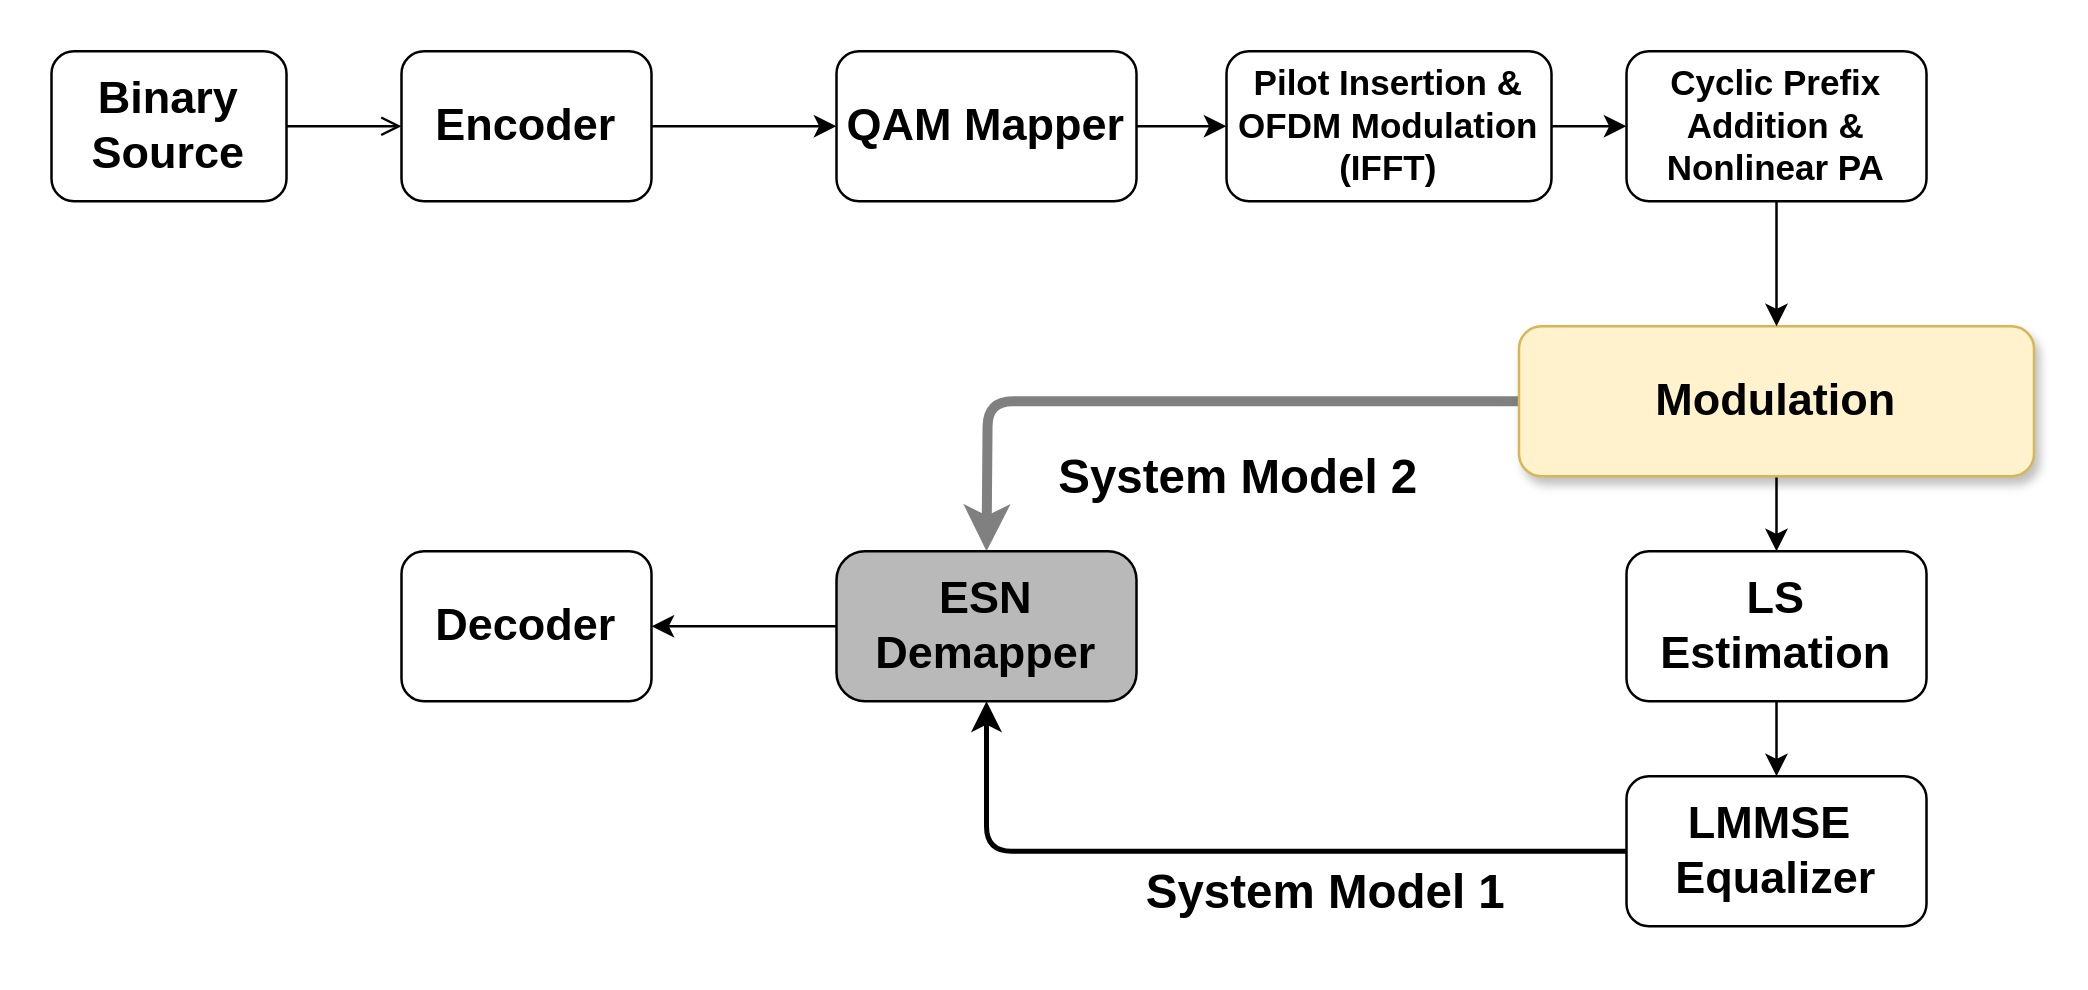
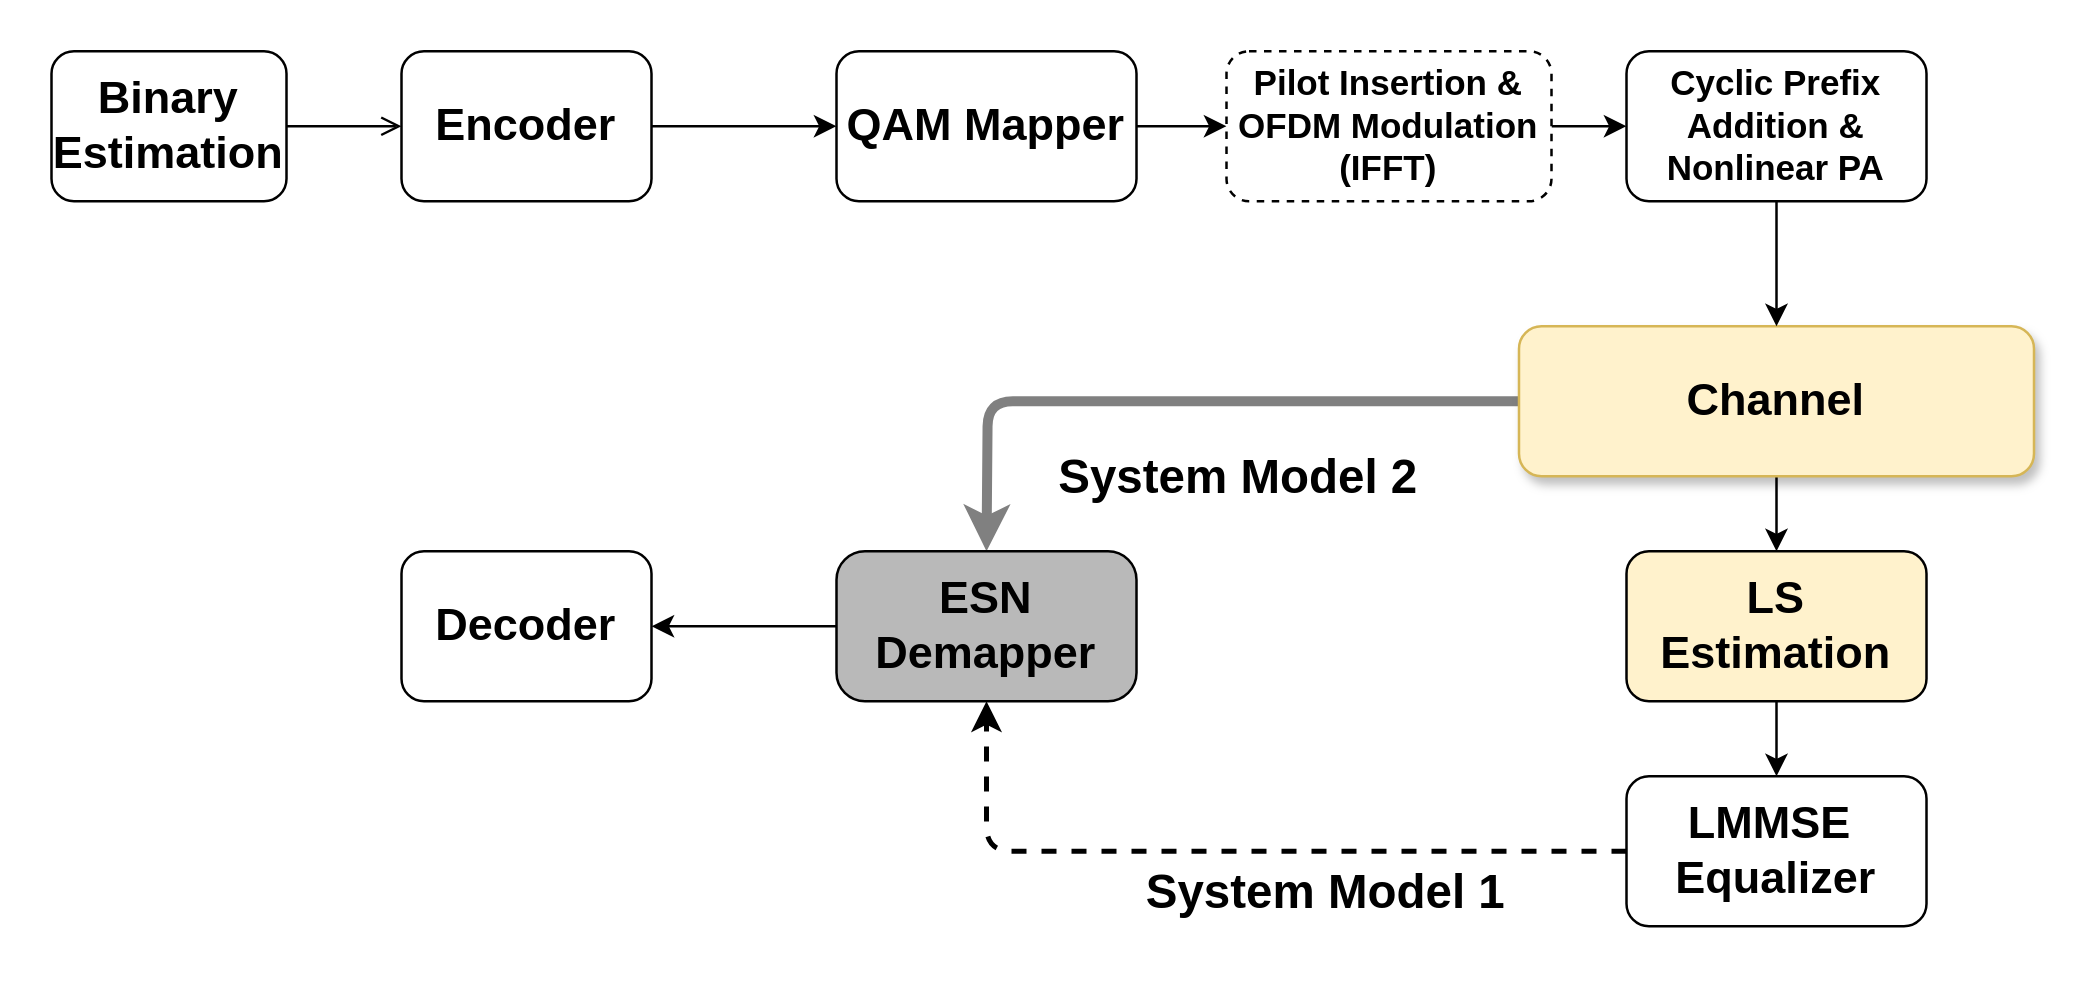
node "Binary Source": label "Binary Source" -> "Binary Estimation"
node "Pilot Insertion & OFDM Modulation (IFFT)": style solid -> dashed
node "Modulation": label "Modulation" -> "Channel"
node "LS Estimation": fillcolor #ffffff -> #fff2cc
edge "LMMSE Equalizer" -> "ESN Demapper": style solid -> dashed
